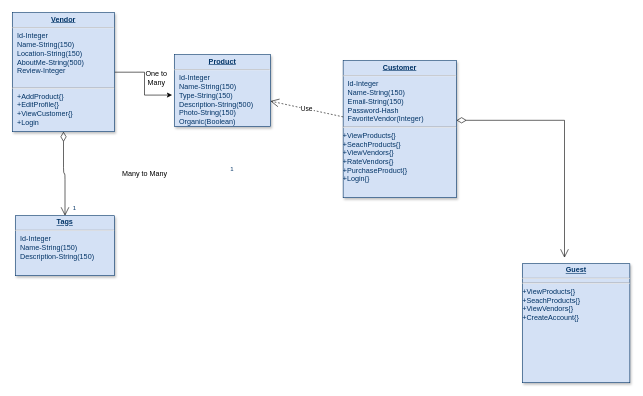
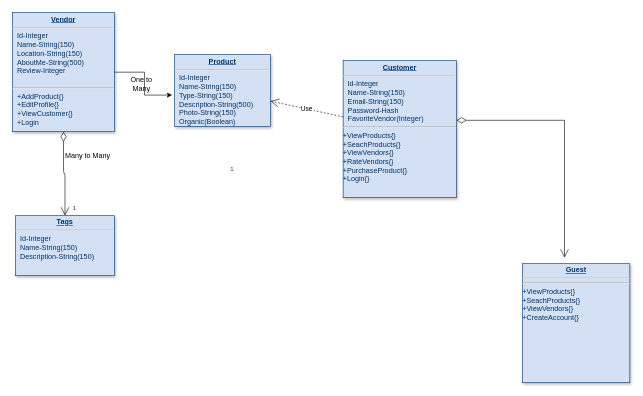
node "One to Many": moved (156, 78) -> (141, 84)
node "Many to Many": moved (144, 174) -> (87, 156)
